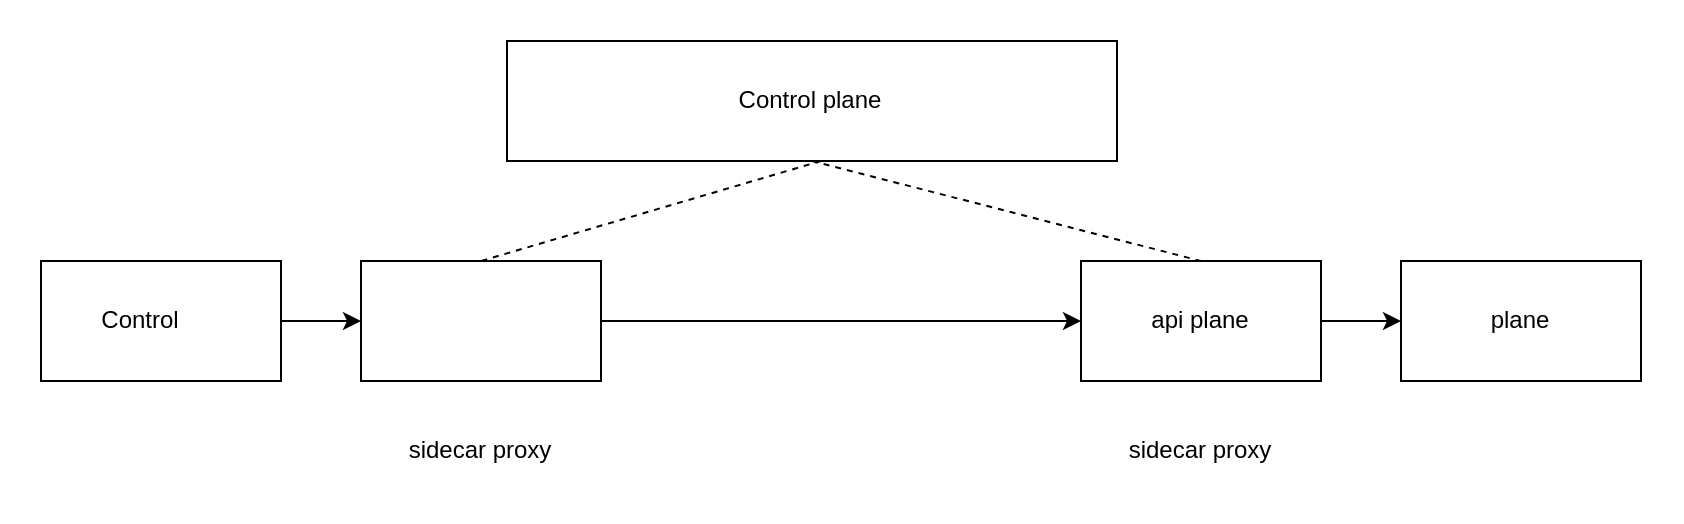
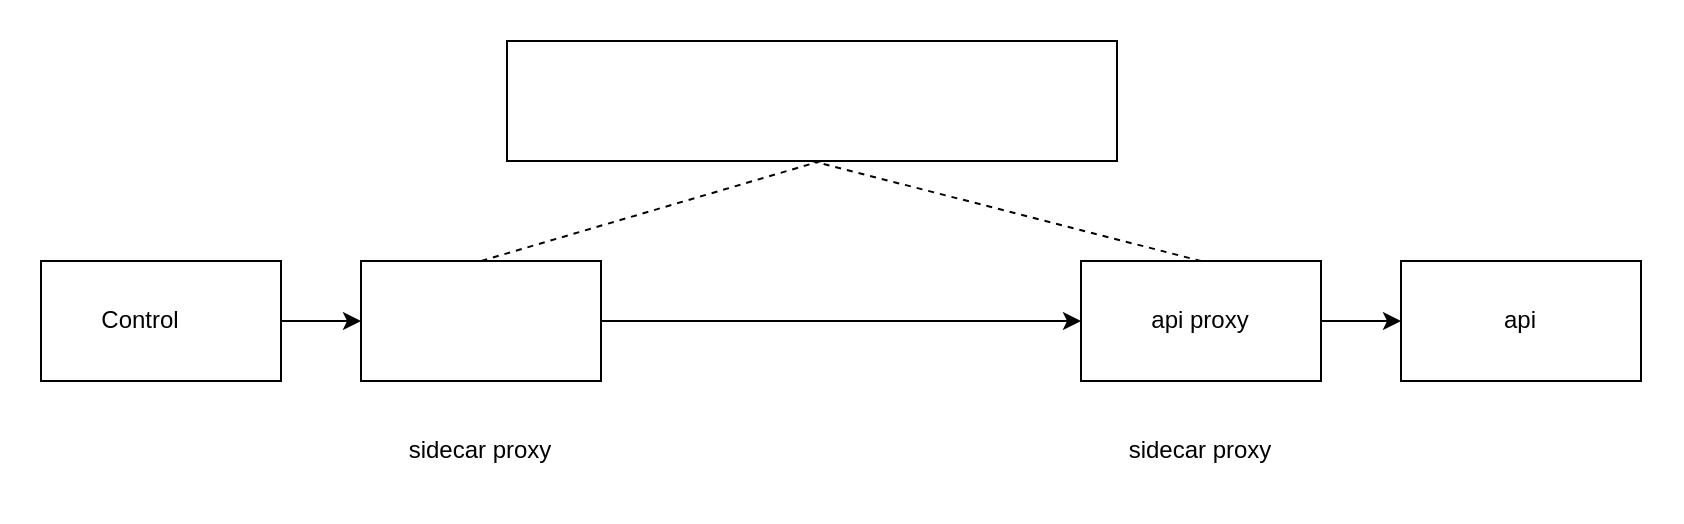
node "Control plane": removed
node "api plane": label "api plane" -> "api proxy"
node "plane": label "plane" -> "api"
